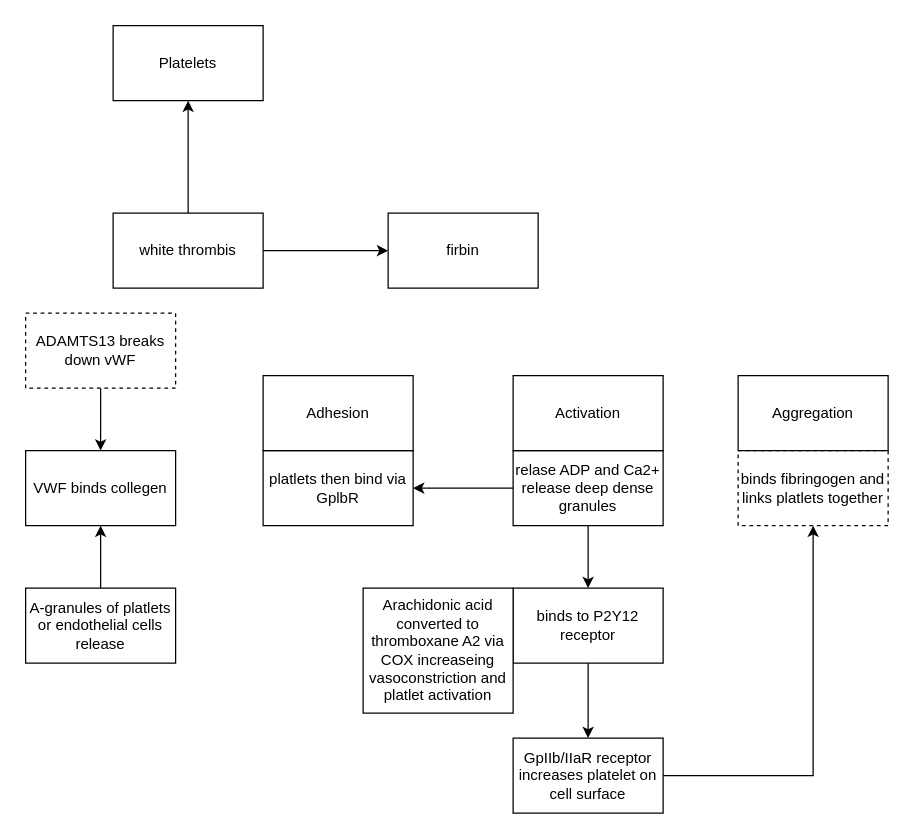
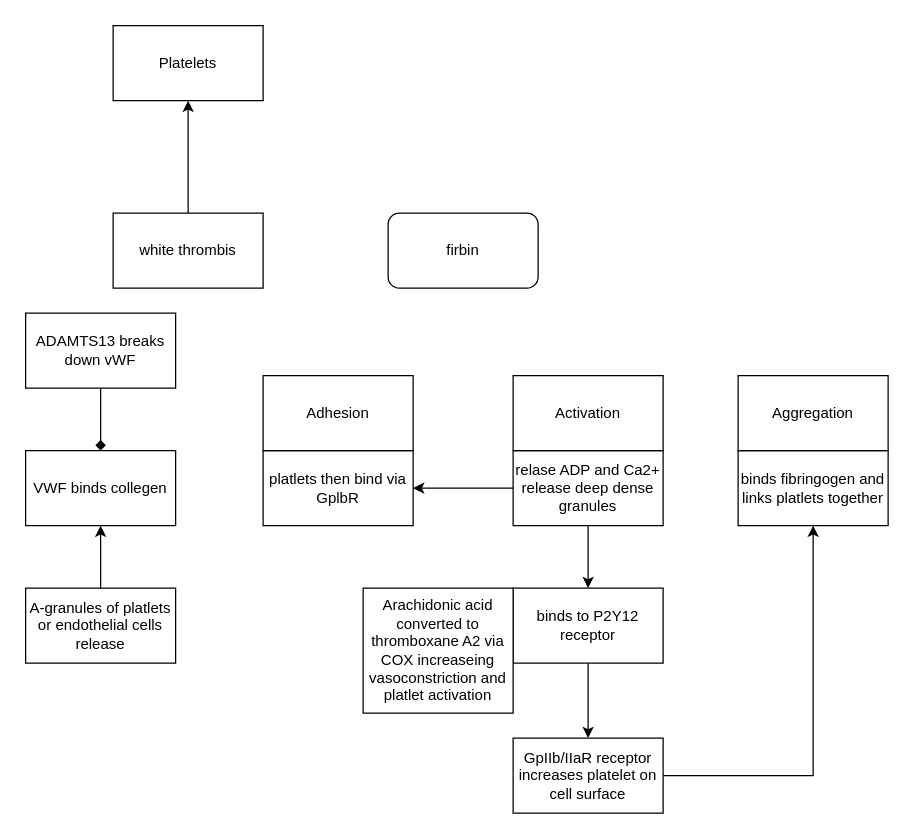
edge "white thrombis" -> "firbin": removed
node "firbin": shape rectangle -> rounded rectangle
node "ADAMTS13 breaks down vWF": style dashed -> solid
edge "ADAMTS13 breaks down vWF" -> "VWF binds collegen": arrowhead classic -> diamond
node "binds fibringogen and links platlets together": style dashed -> solid
